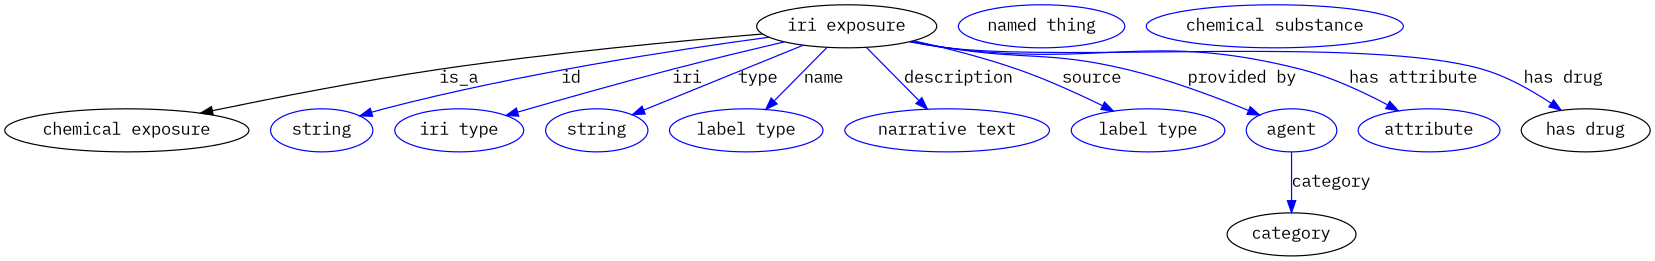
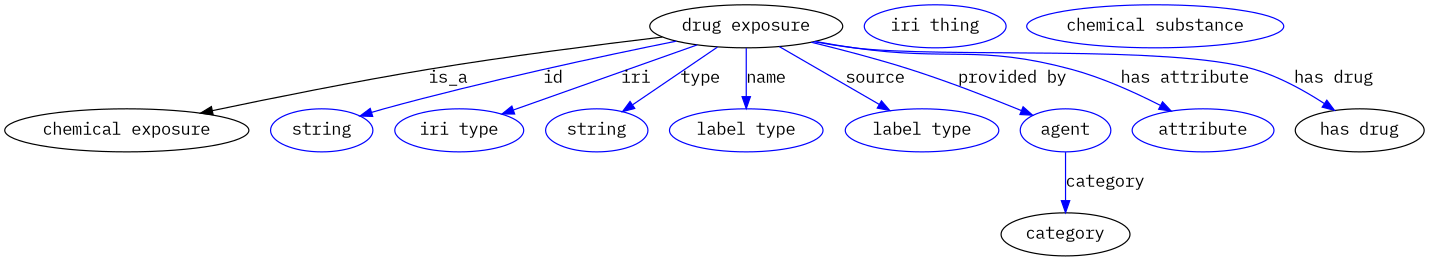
node "iri exposure": label "iri exposure" -> "drug exposure"
node "named thing": label "named thing" -> "iri thing"
node "narrative text": removed
